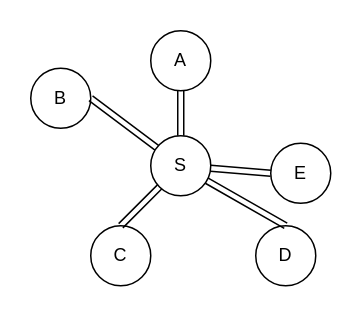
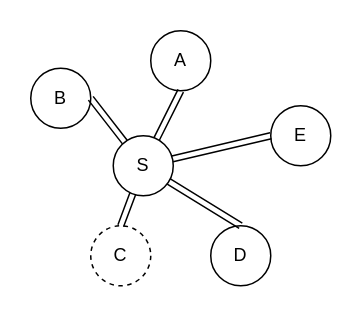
node "S": moved (181, 166) -> (143, 166)
node "E": moved (301, 173) -> (301, 136)
node "C": style solid -> dashed
node "D": moved (286, 256) -> (241, 256)
